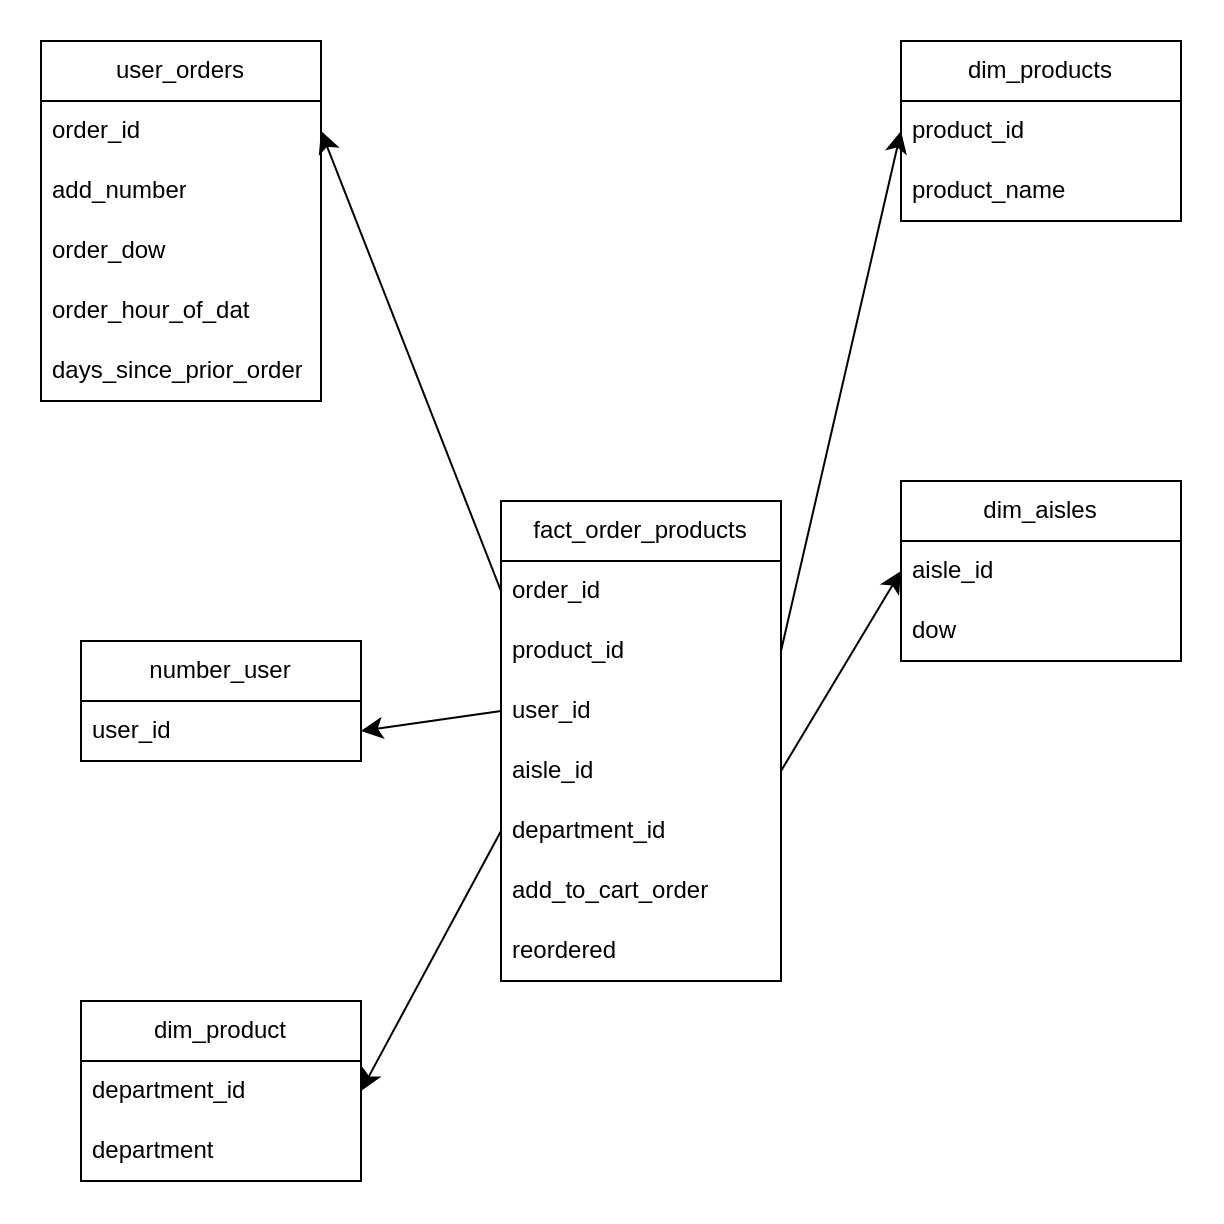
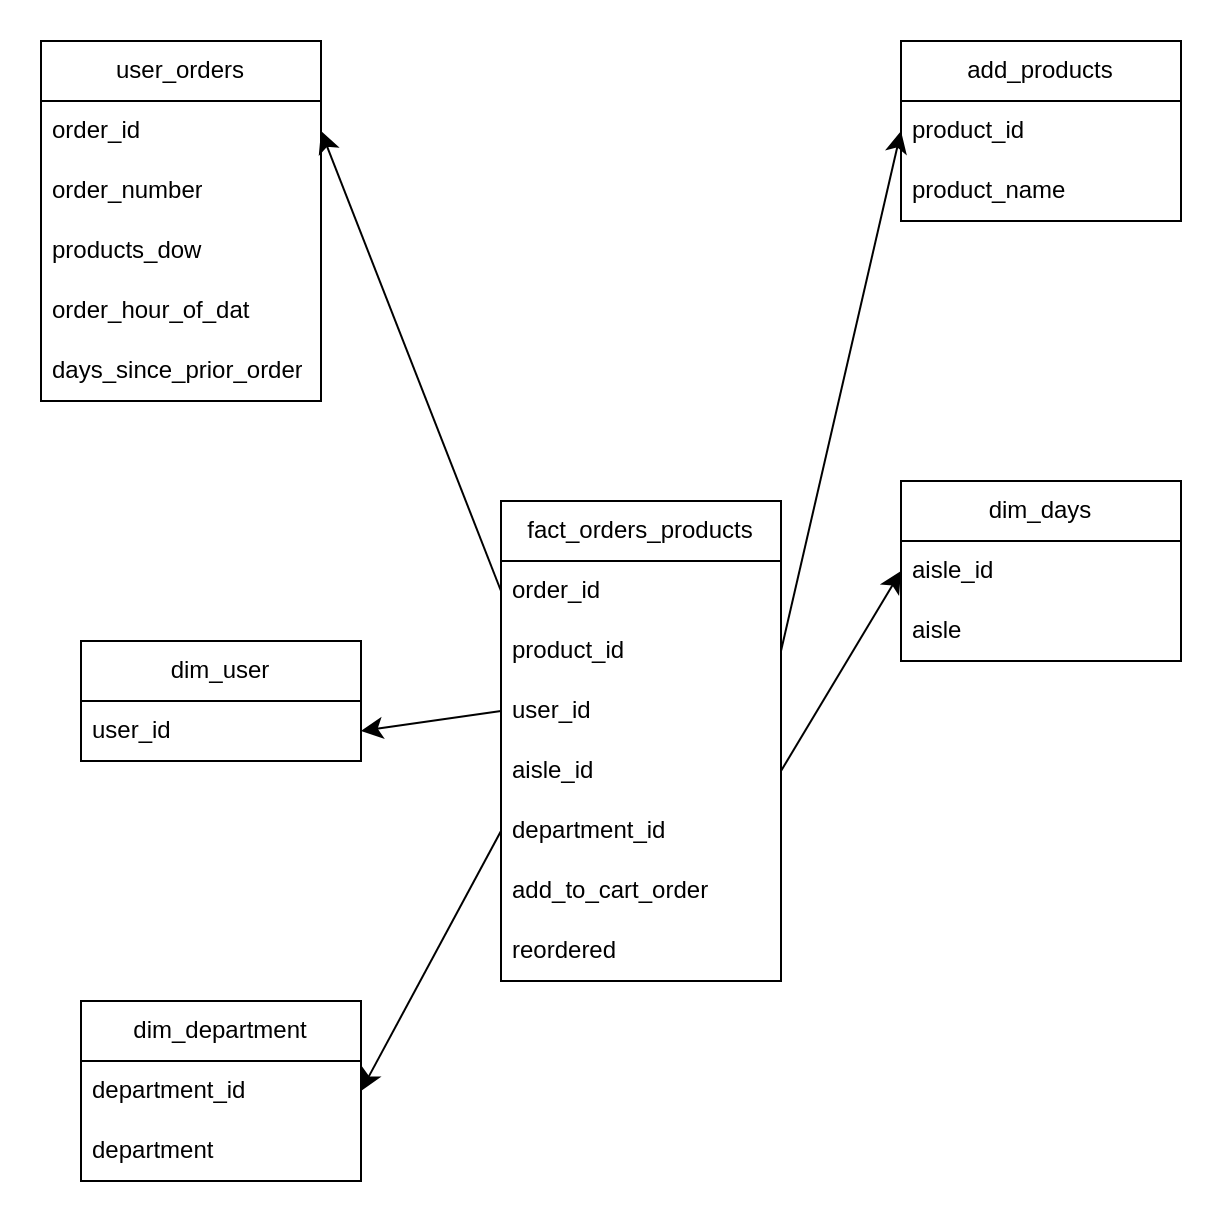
node "dim_products": label "dim_products" -> "add_products"
node "add_number": label "add_number" -> "order_number"
node "order_dow": label "order_dow" -> "products_dow"
node "dim_aisles": label "dim_aisles" -> "dim_days"
node "fact_order_products": label "fact_order_products" -> "fact_orders_products"
node "dow": label "dow" -> "aisle"
node "number_user": label "number_user" -> "dim_user"
node "dim_product": label "dim_product" -> "dim_department"
